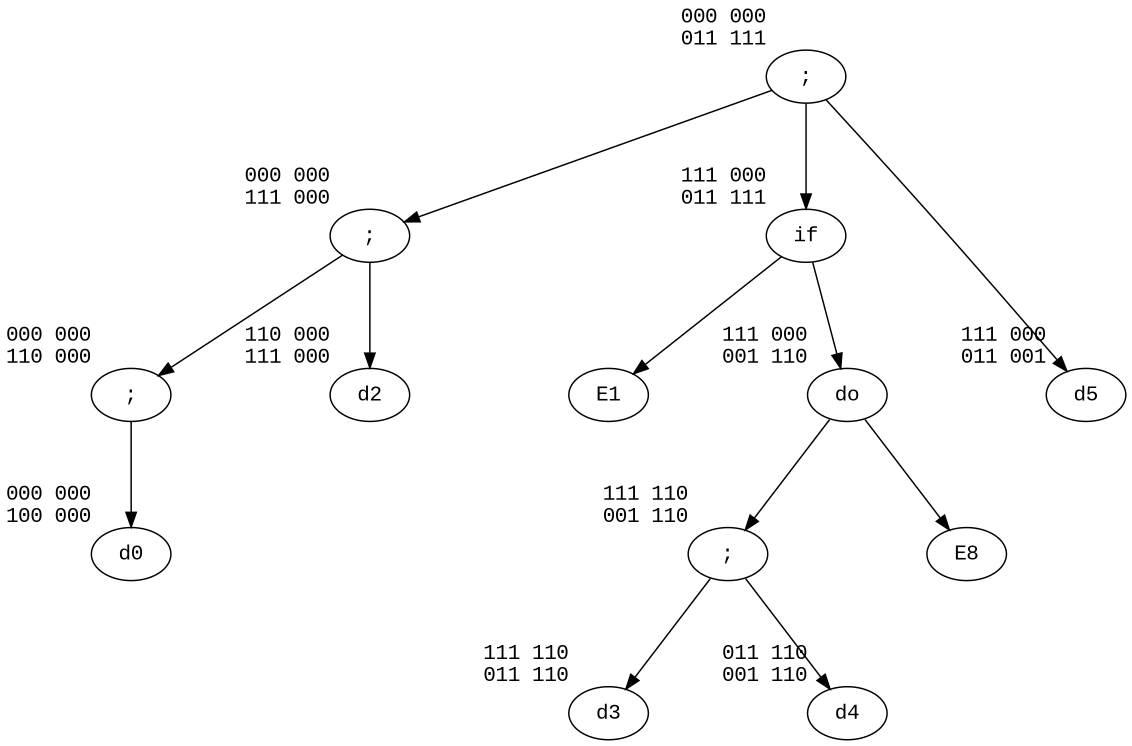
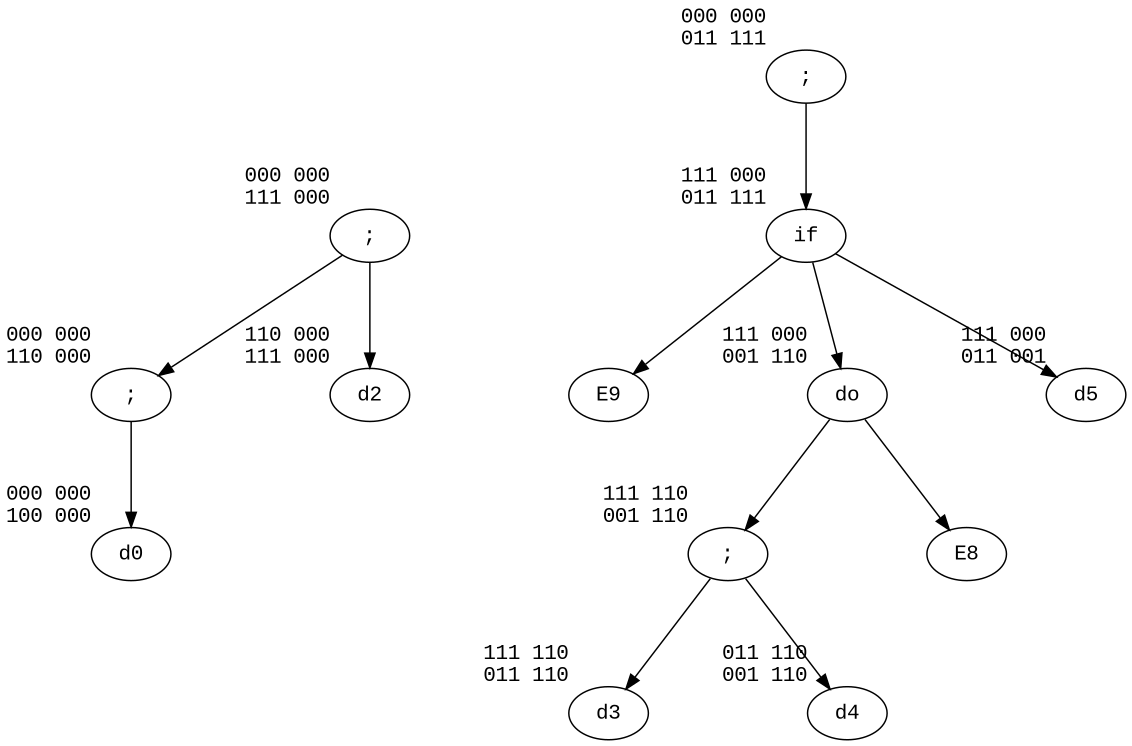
edge "; 000 000 011 111" -> "; 000 000 111 000": removed
edge "; 000 000 011 111" -> "d5 111 000 011 001": now "if 111 000 011 111" -> "d5 111 000 011 001"
node "E1": label "E1" -> "E9"
